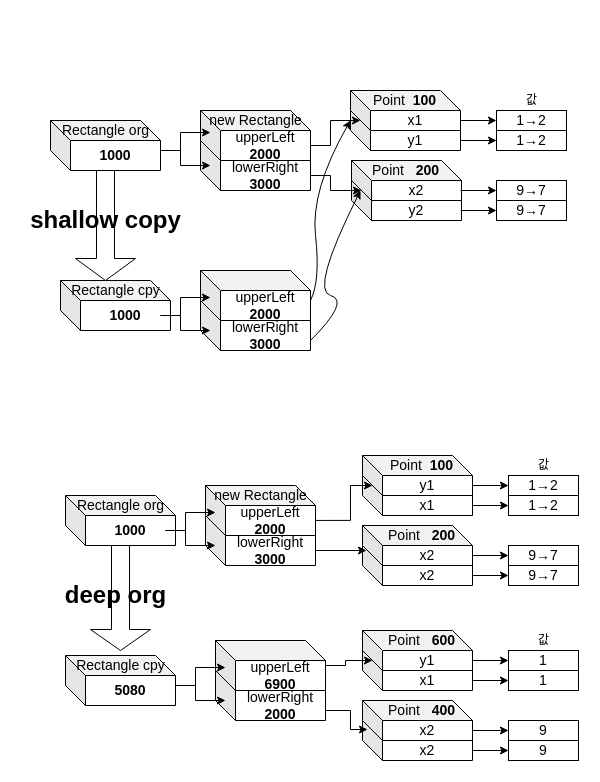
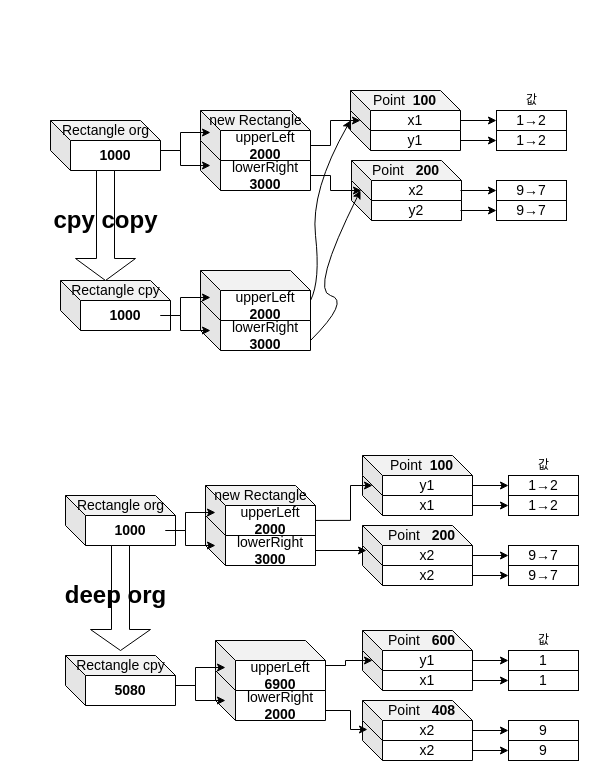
node "shallow copy": label "shallow copy" -> "cpy copy"
node "Point 400": label "Point 400" -> "Point 408"
